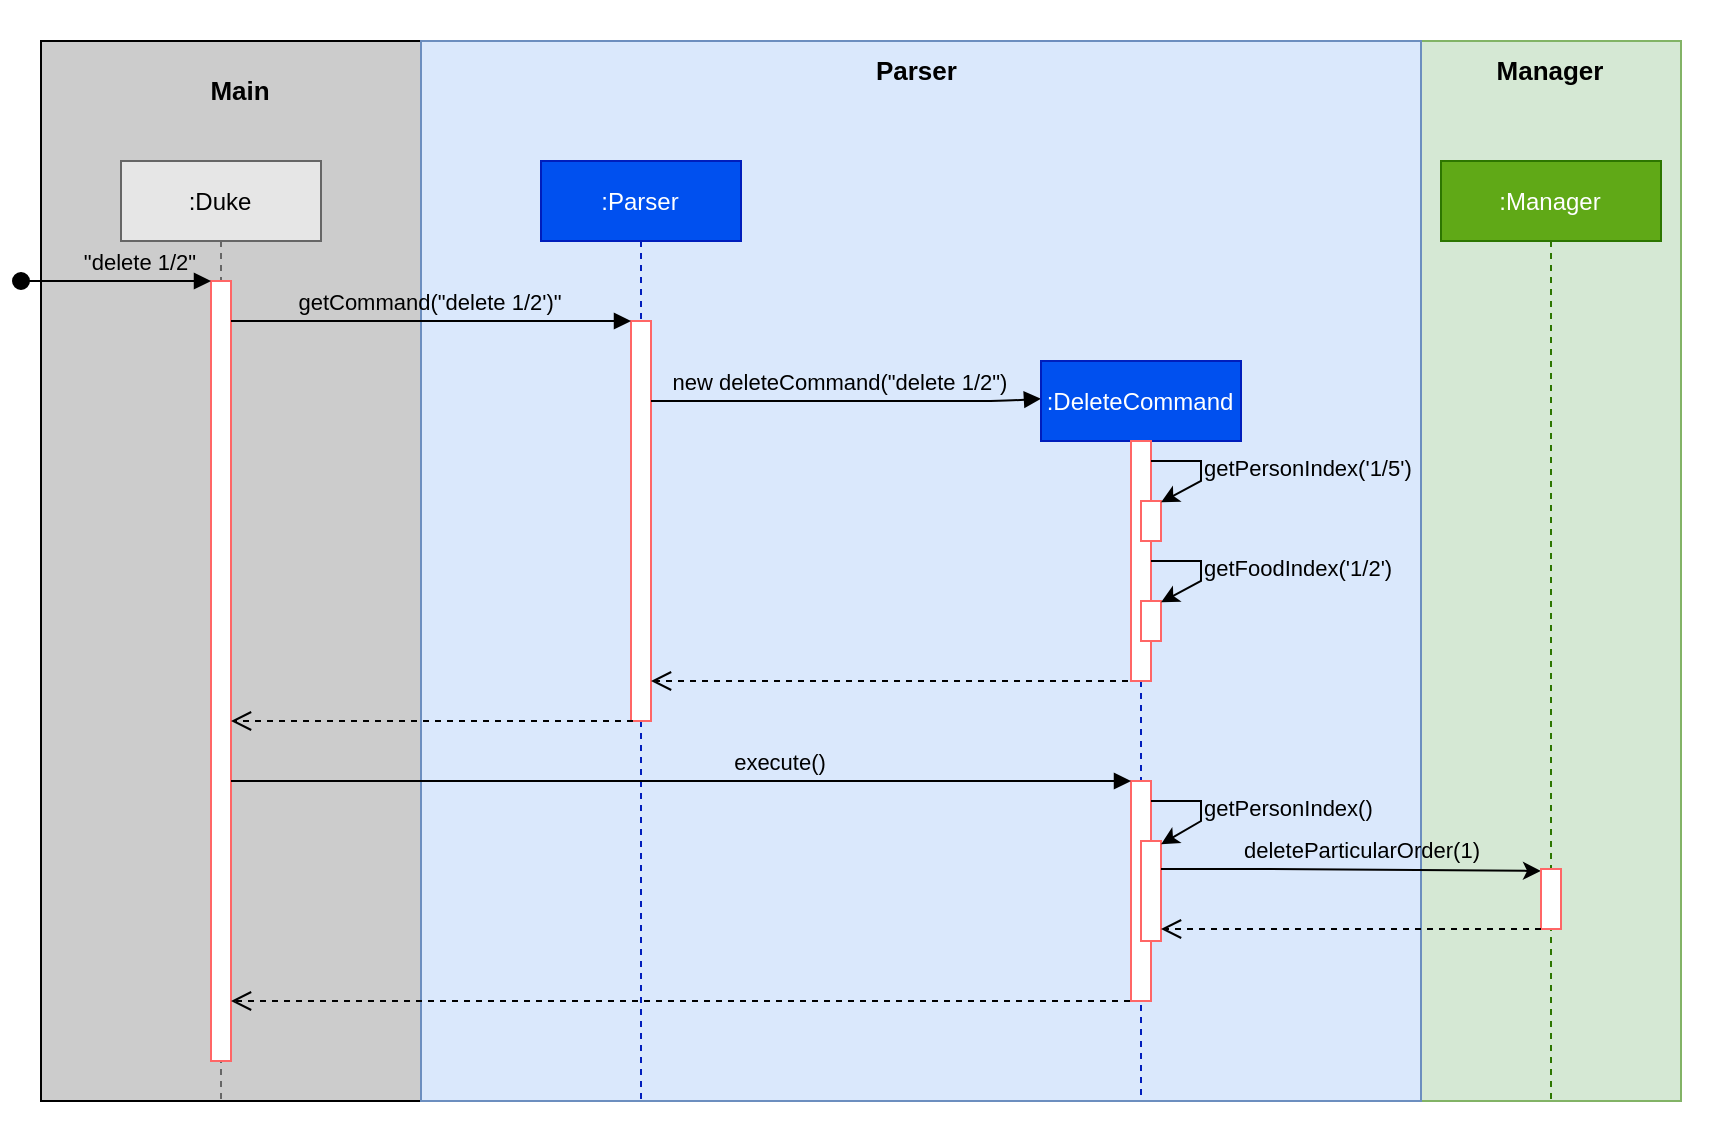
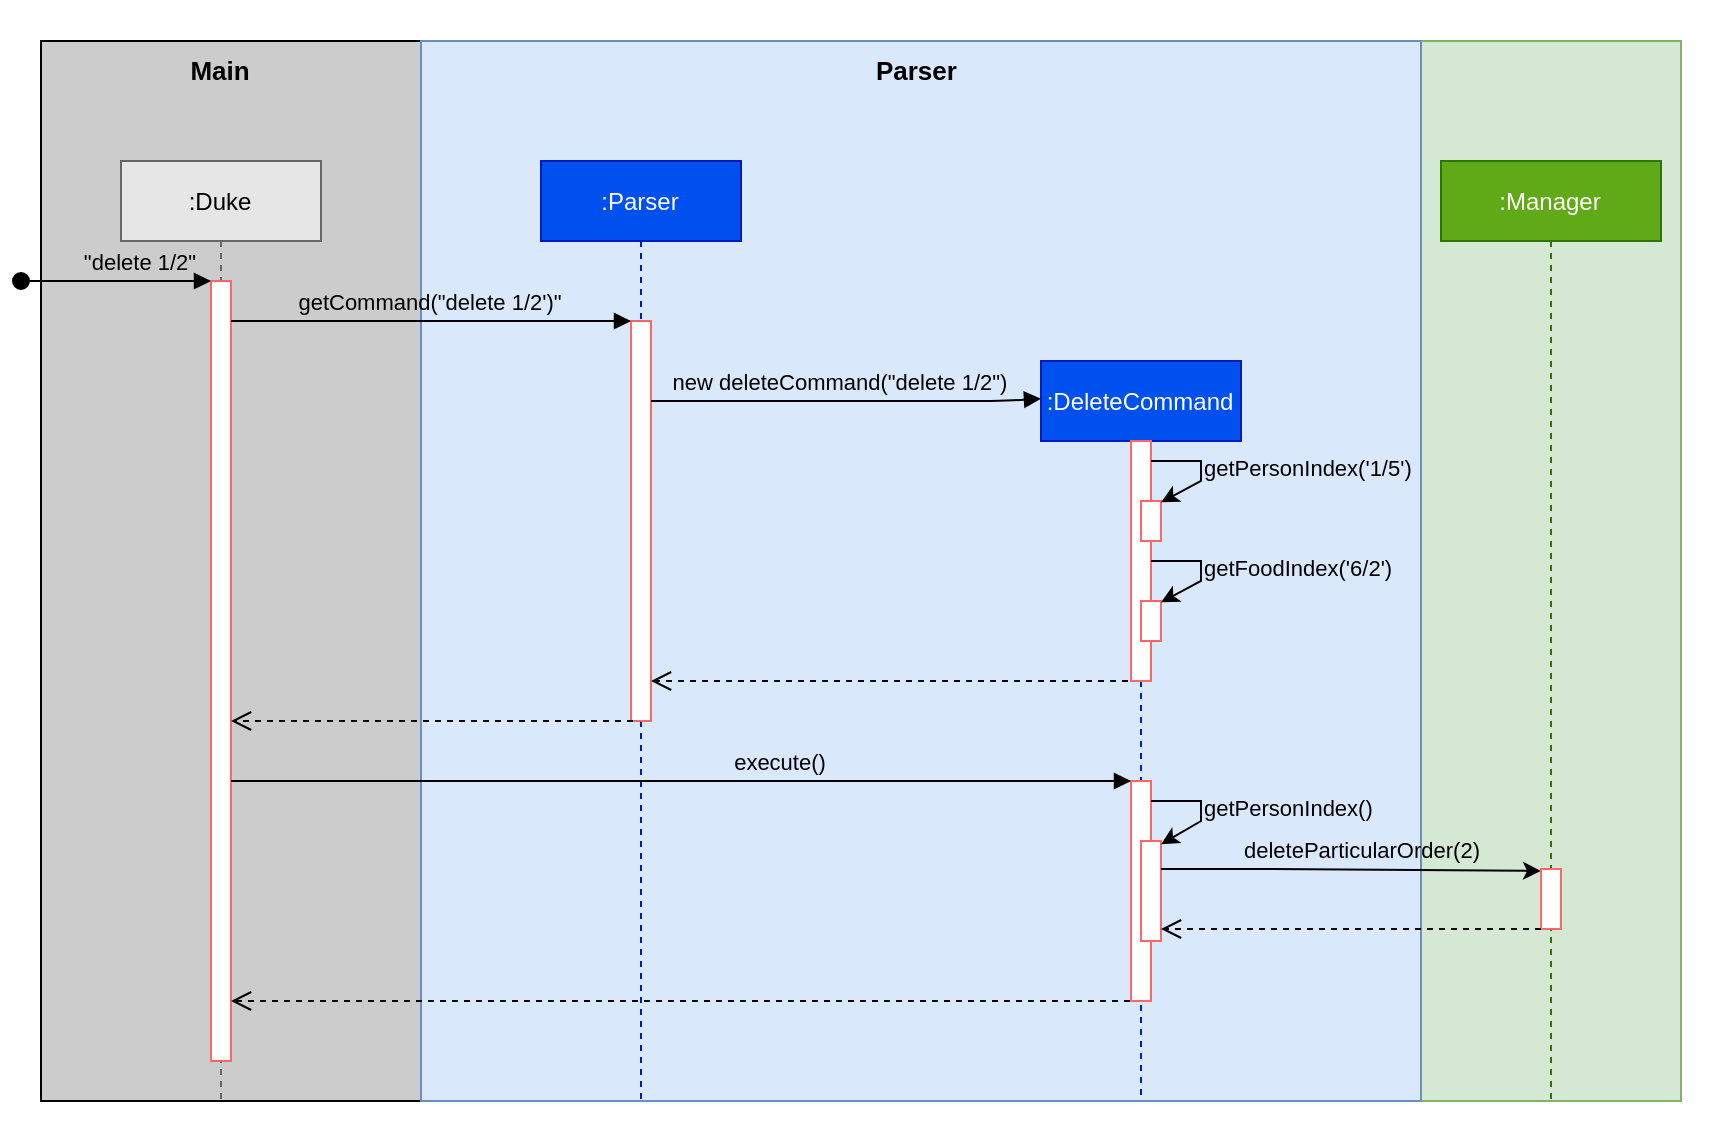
node "Manager": removed
node "Main": moved (241, 91) -> (221, 71)
node "getFoodIndex('1/2')": label "getFoodIndex('1/2')" -> "getFoodIndex('6/2')"
node "deleteParticularOrder(1)": label "deleteParticularOrder(1)" -> "deleteParticularOrder(2)"
